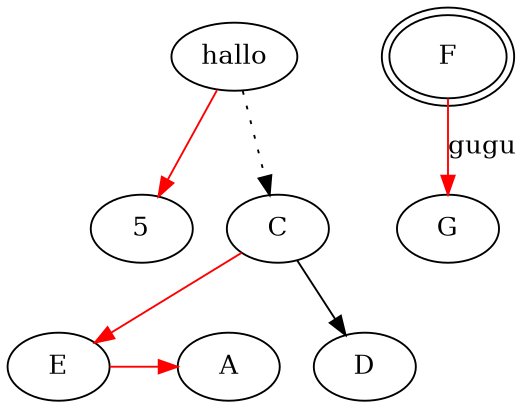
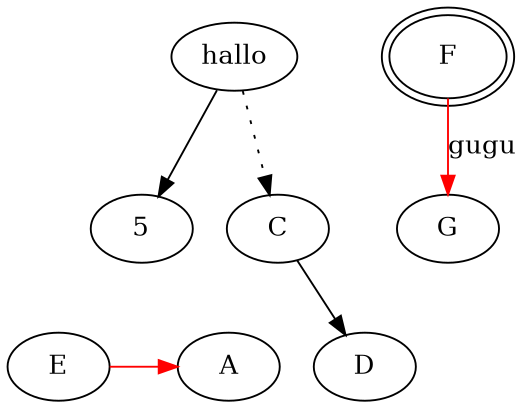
edge "hallo" -> "5": color red -> black
edge "C" -> "E": removed
